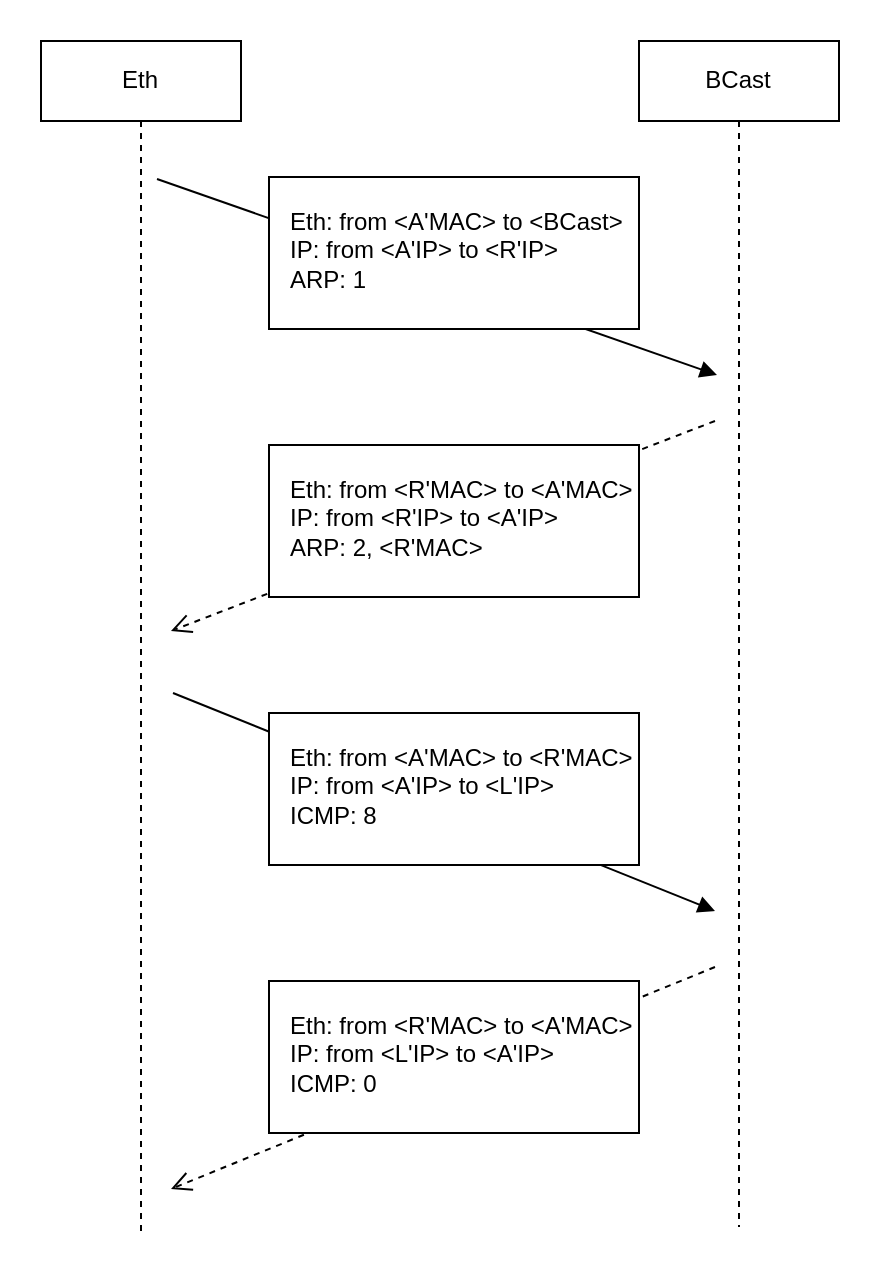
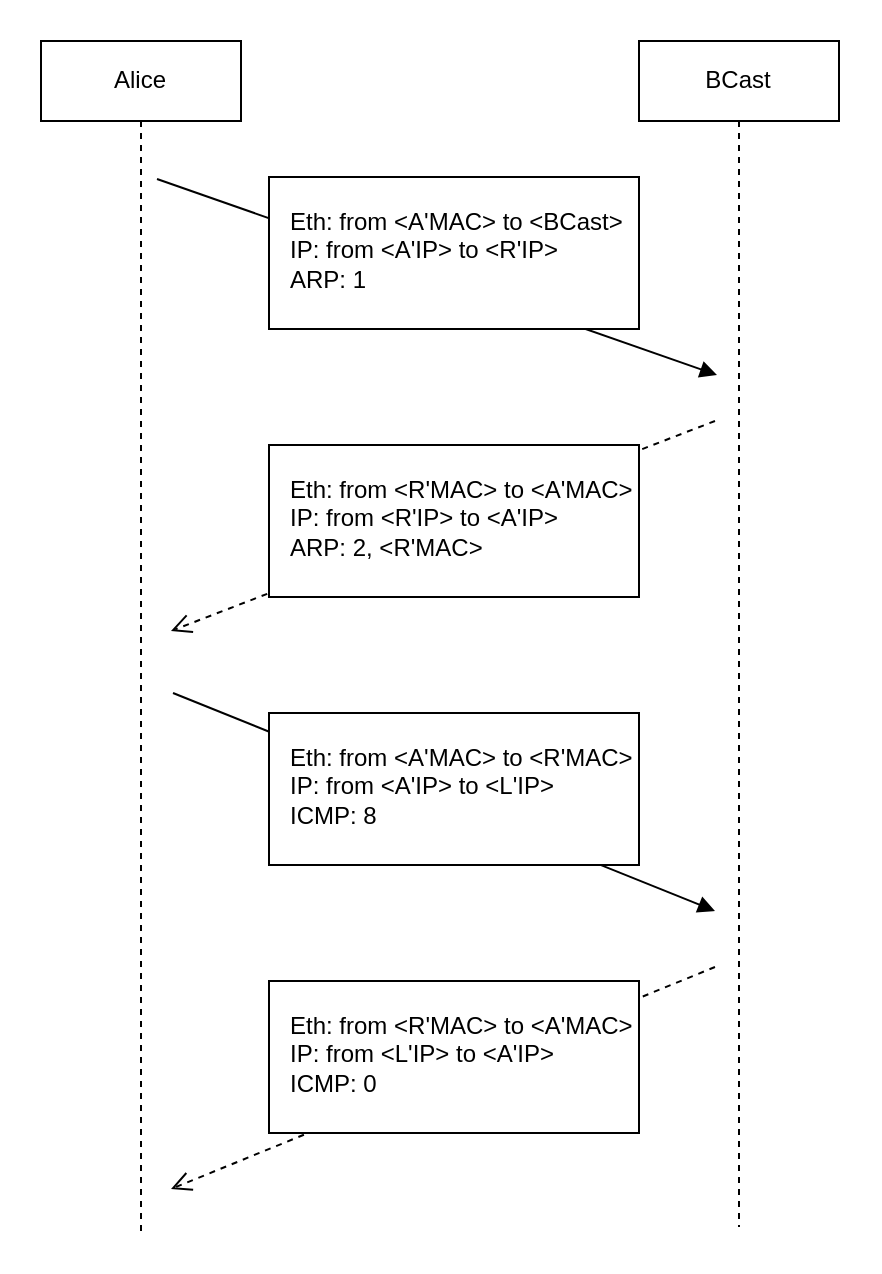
node "Eth": label "Eth" -> "Alice"
